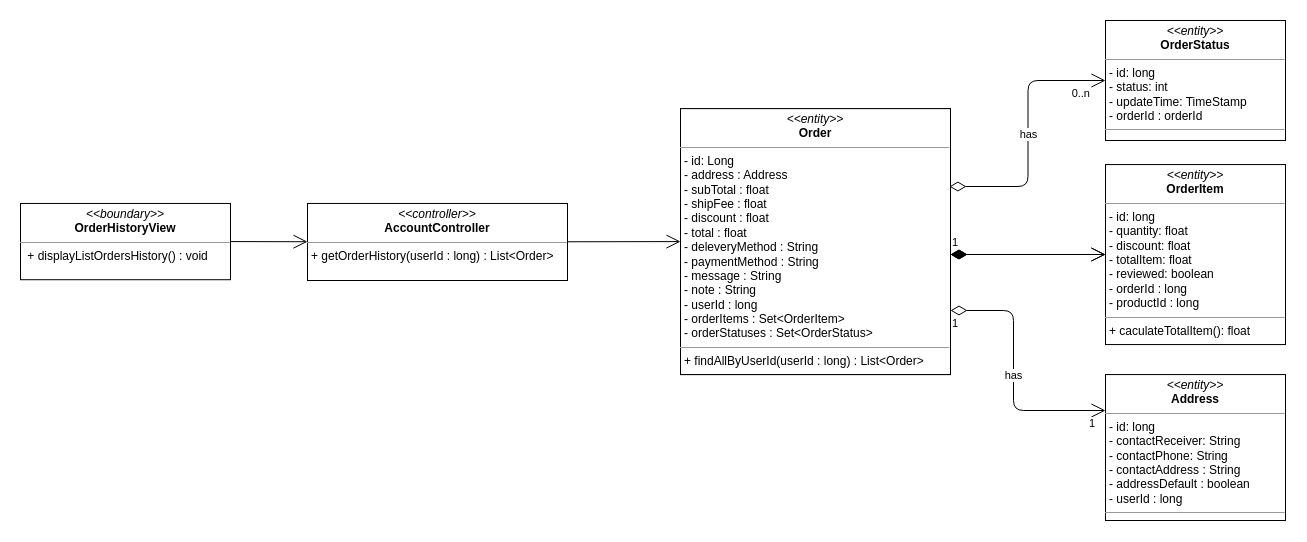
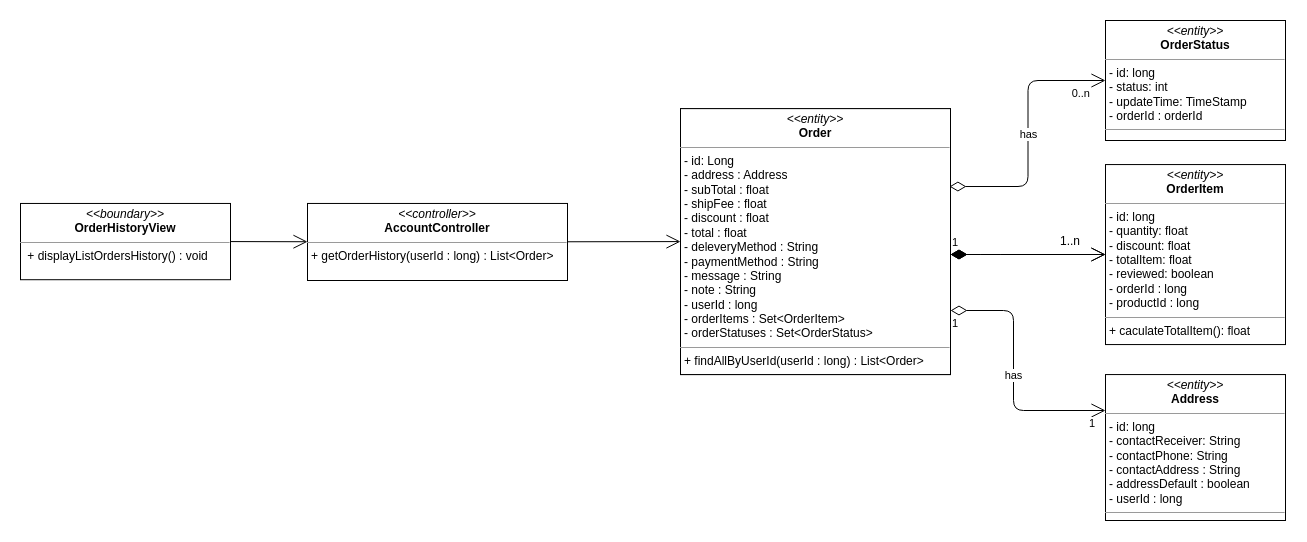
node "1..n": added
